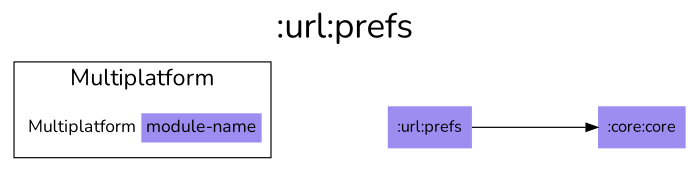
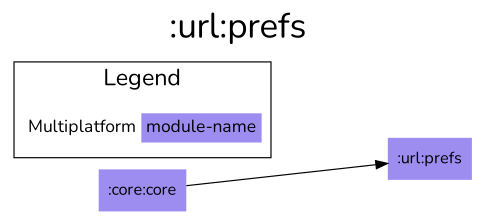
cluster "Multiplatform": label "Multiplatform" -> "Legend"
edge ":url:prefs" -> ":core:core": reversed
